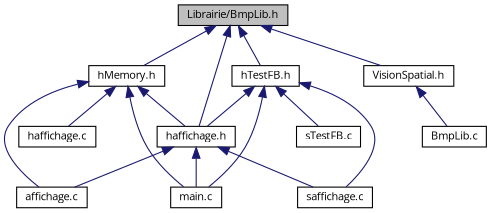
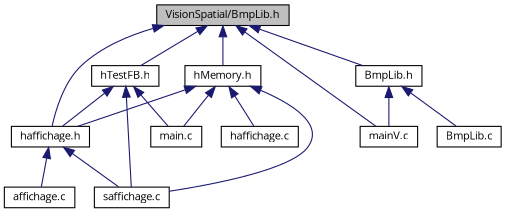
node "Librairie/BmpLib.h": label "Librairie/BmpLib.h" -> "VisionSpatial/BmpLib.h"
node "VisionSpatial.h": label "VisionSpatial.h" -> "BmpLib.h"
edge "affichage.c" -> "hMemory.h": now "saffichage.c" -> "hMemory.h"
node "sTestFB.c": removed
node "mainV.c": added
edge "main.c" -> "haffichage.h": removed
